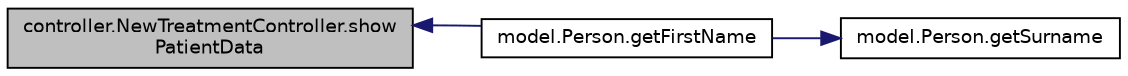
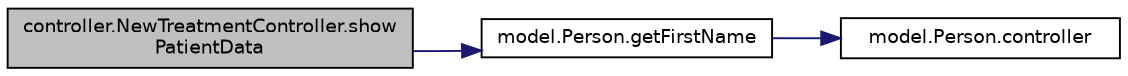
edge "model.Person.getFirstName" -> "controller.NewTreatmentController.show PatientData": reversed
node "model.Person.getSurname": label "model.Person.getSurname" -> "model.Person.controller"
